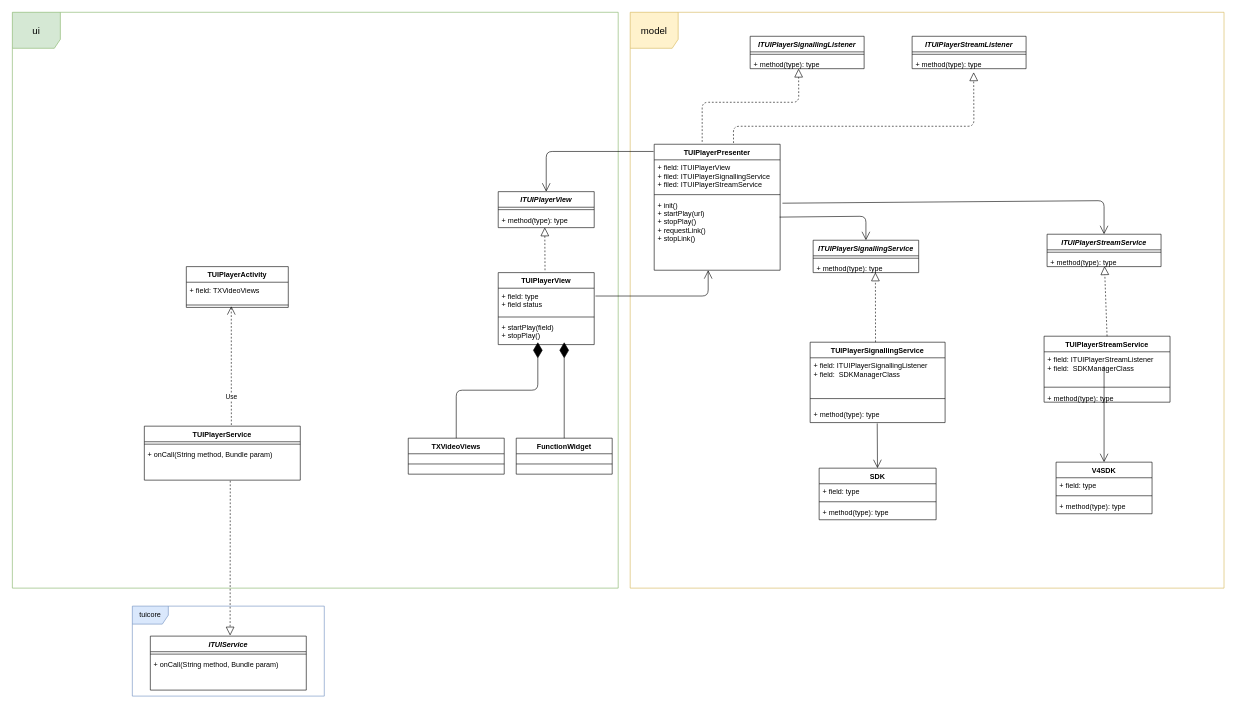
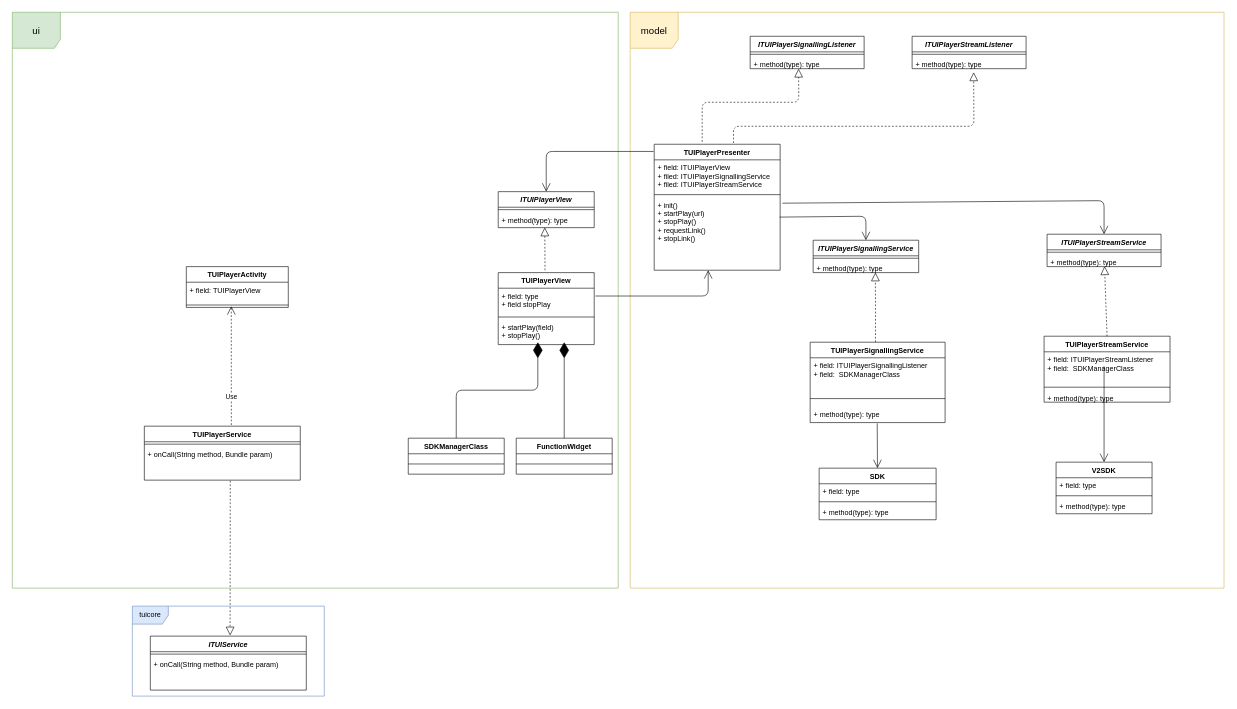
node "+ field: TXVideoViews": label "+ field: TXVideoViews" -> "+ field: TUIPlayerView"
node "+ field: type + field status": label "+ field: type + field status" -> "+ field: type + field stopPlay"
node "TXVideoViews": label "TXVideoViews" -> "SDKManagerClass"
node "V4SDK": label "V4SDK" -> "V2SDK"
